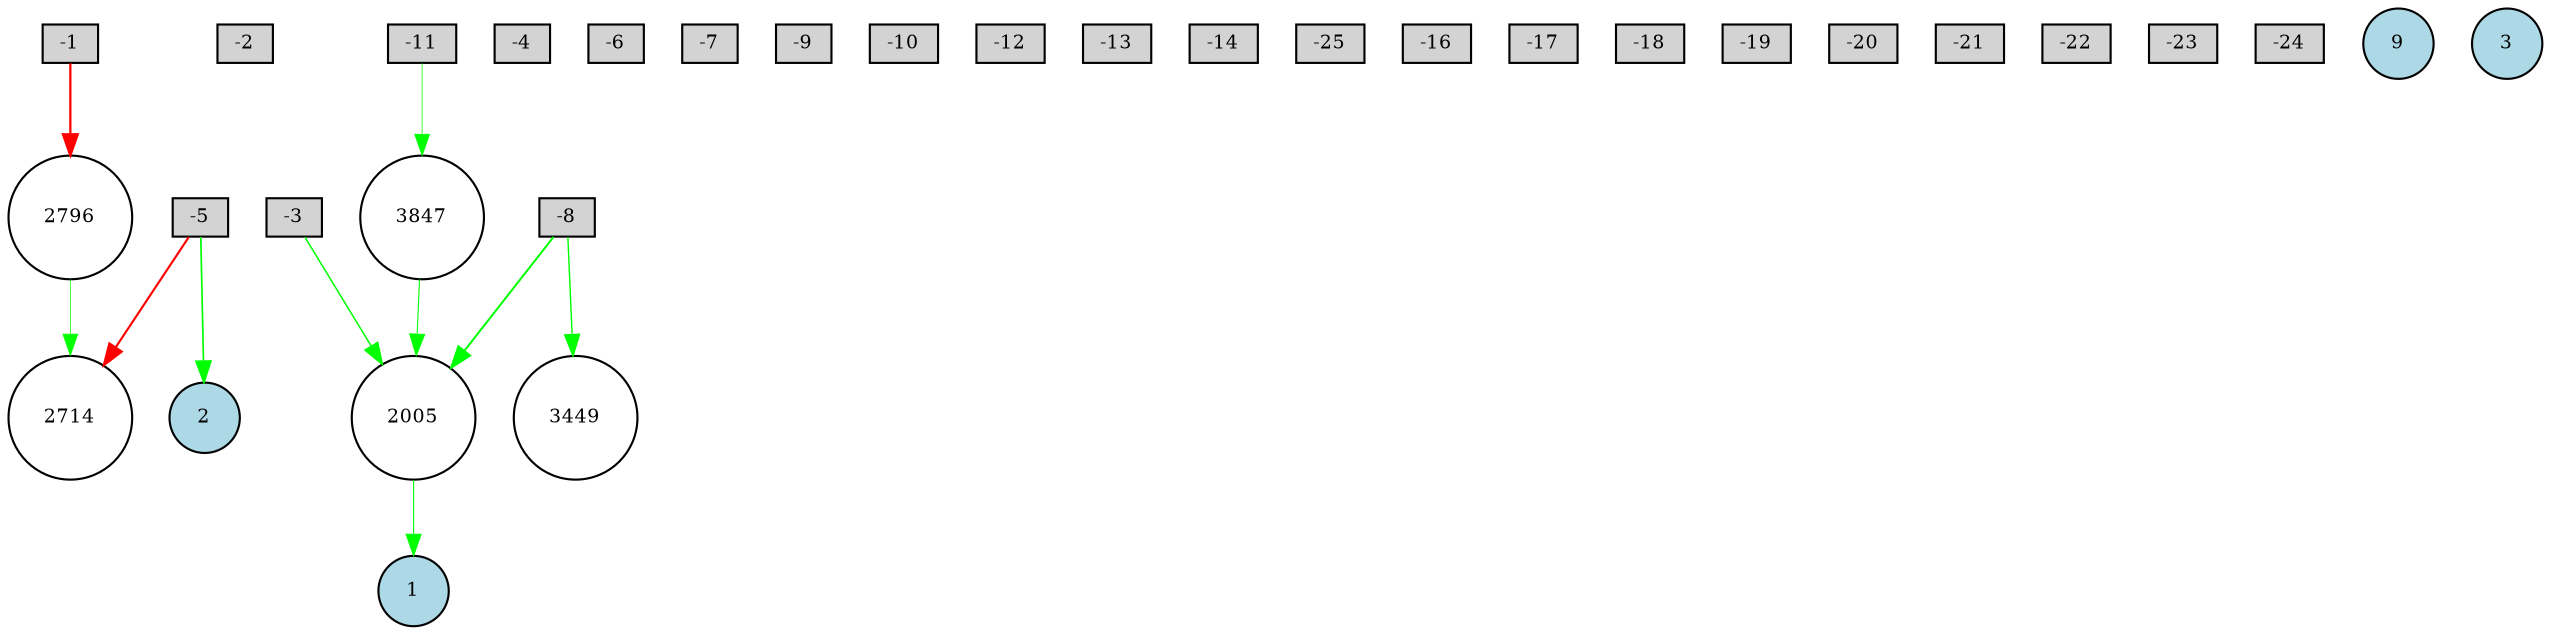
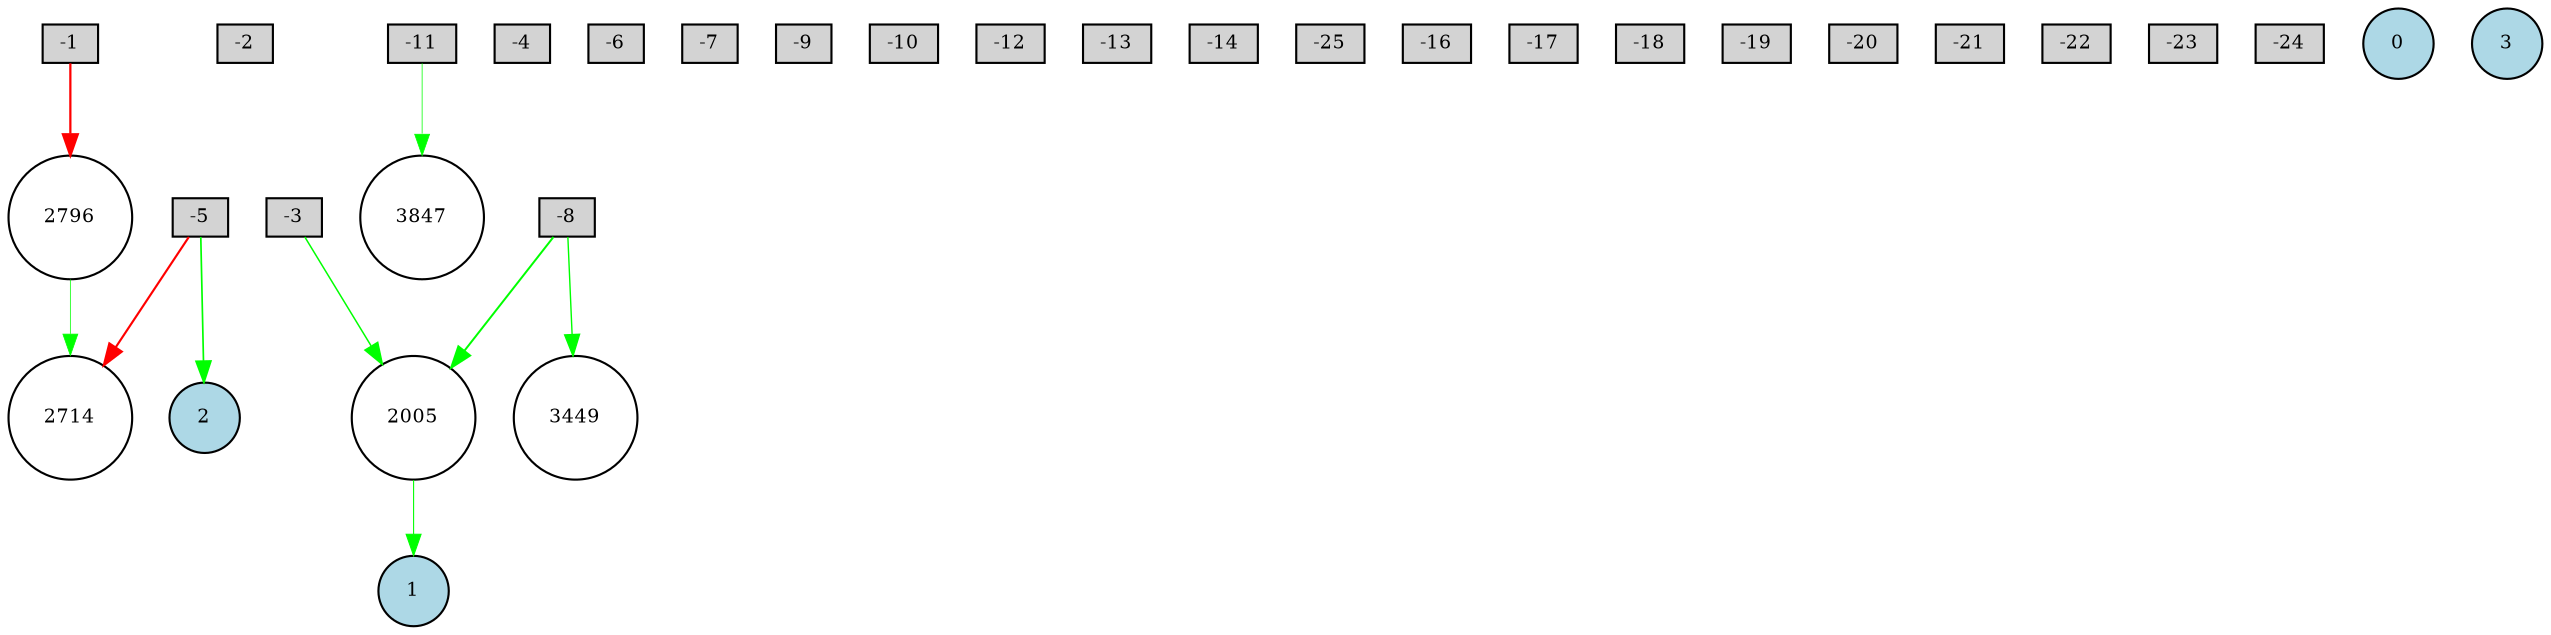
node "9": label "9" -> "0"
edge "3847" -> "2005": removed
